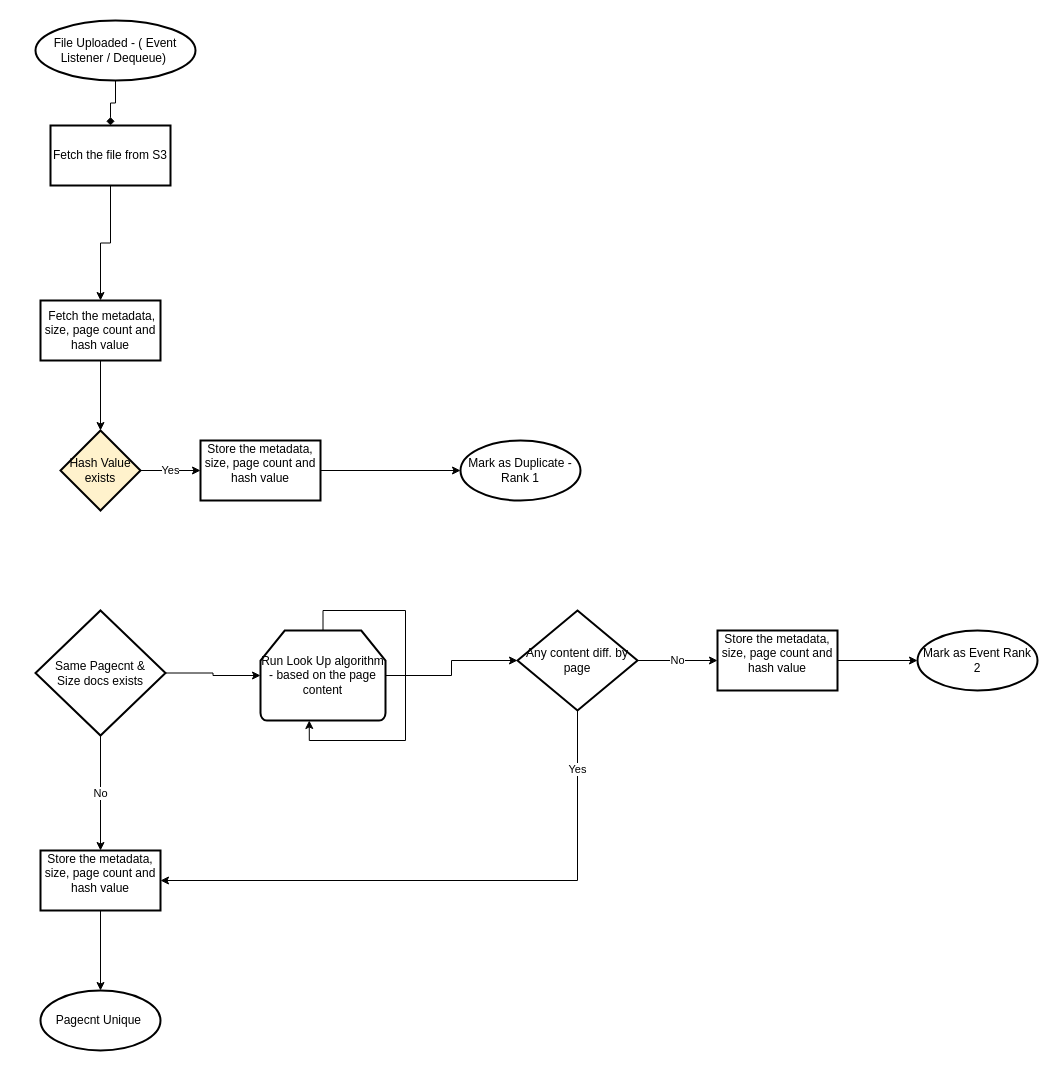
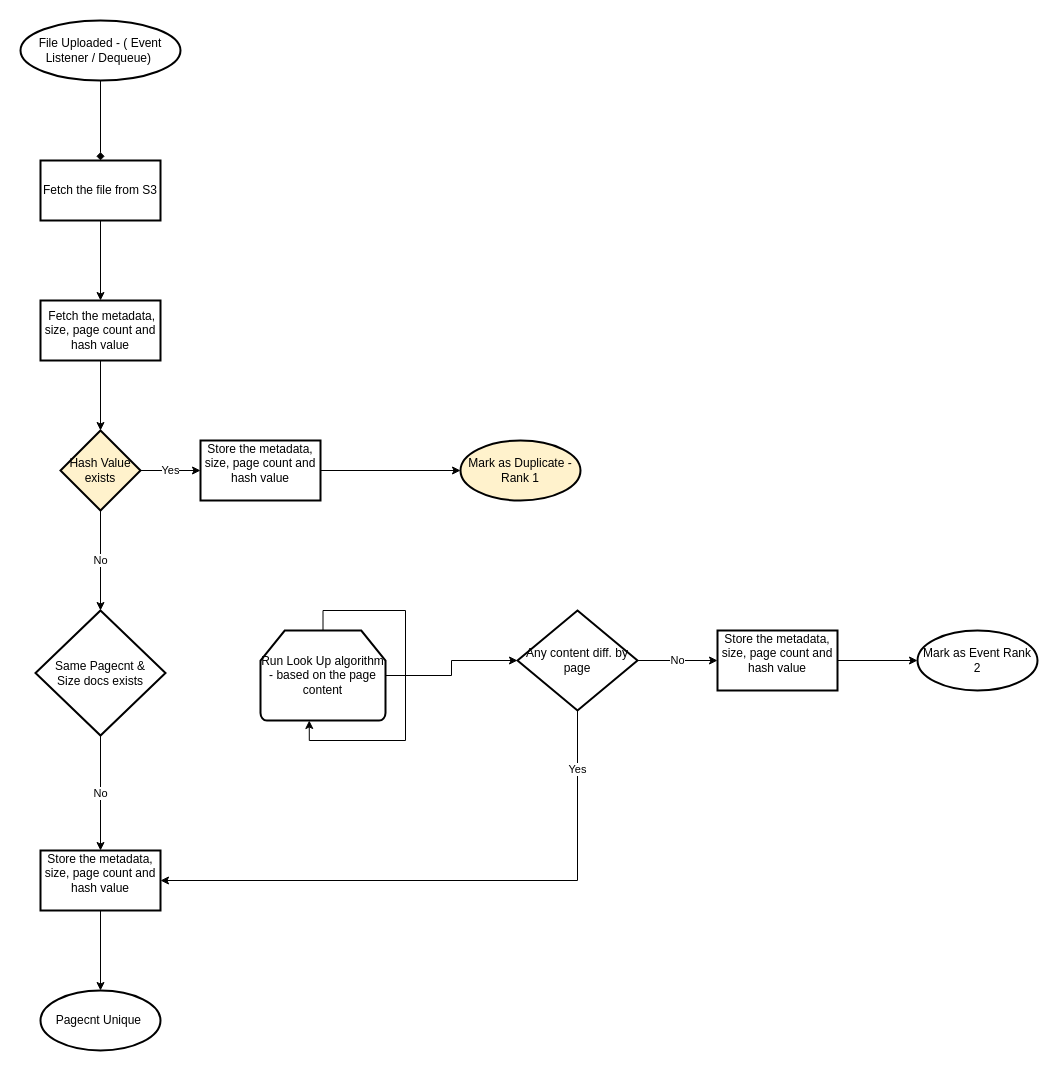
node "File Uploaded - ( Event Listener / Dequeue)": moved (116, 51) -> (101, 51)
node "Fetch the file from S3": moved (111, 156) -> (101, 191)
node "Mark as Duplicate - Rank 1": fillcolor #ffffff -> #fff2cc
edge "Hash Value exists" -> "Same Pagecnt & Size docs exists": added, label "No"
edge "Same Pagecnt & Size docs exists" -> "Run Look Up algorithm - based on the page content": removed
